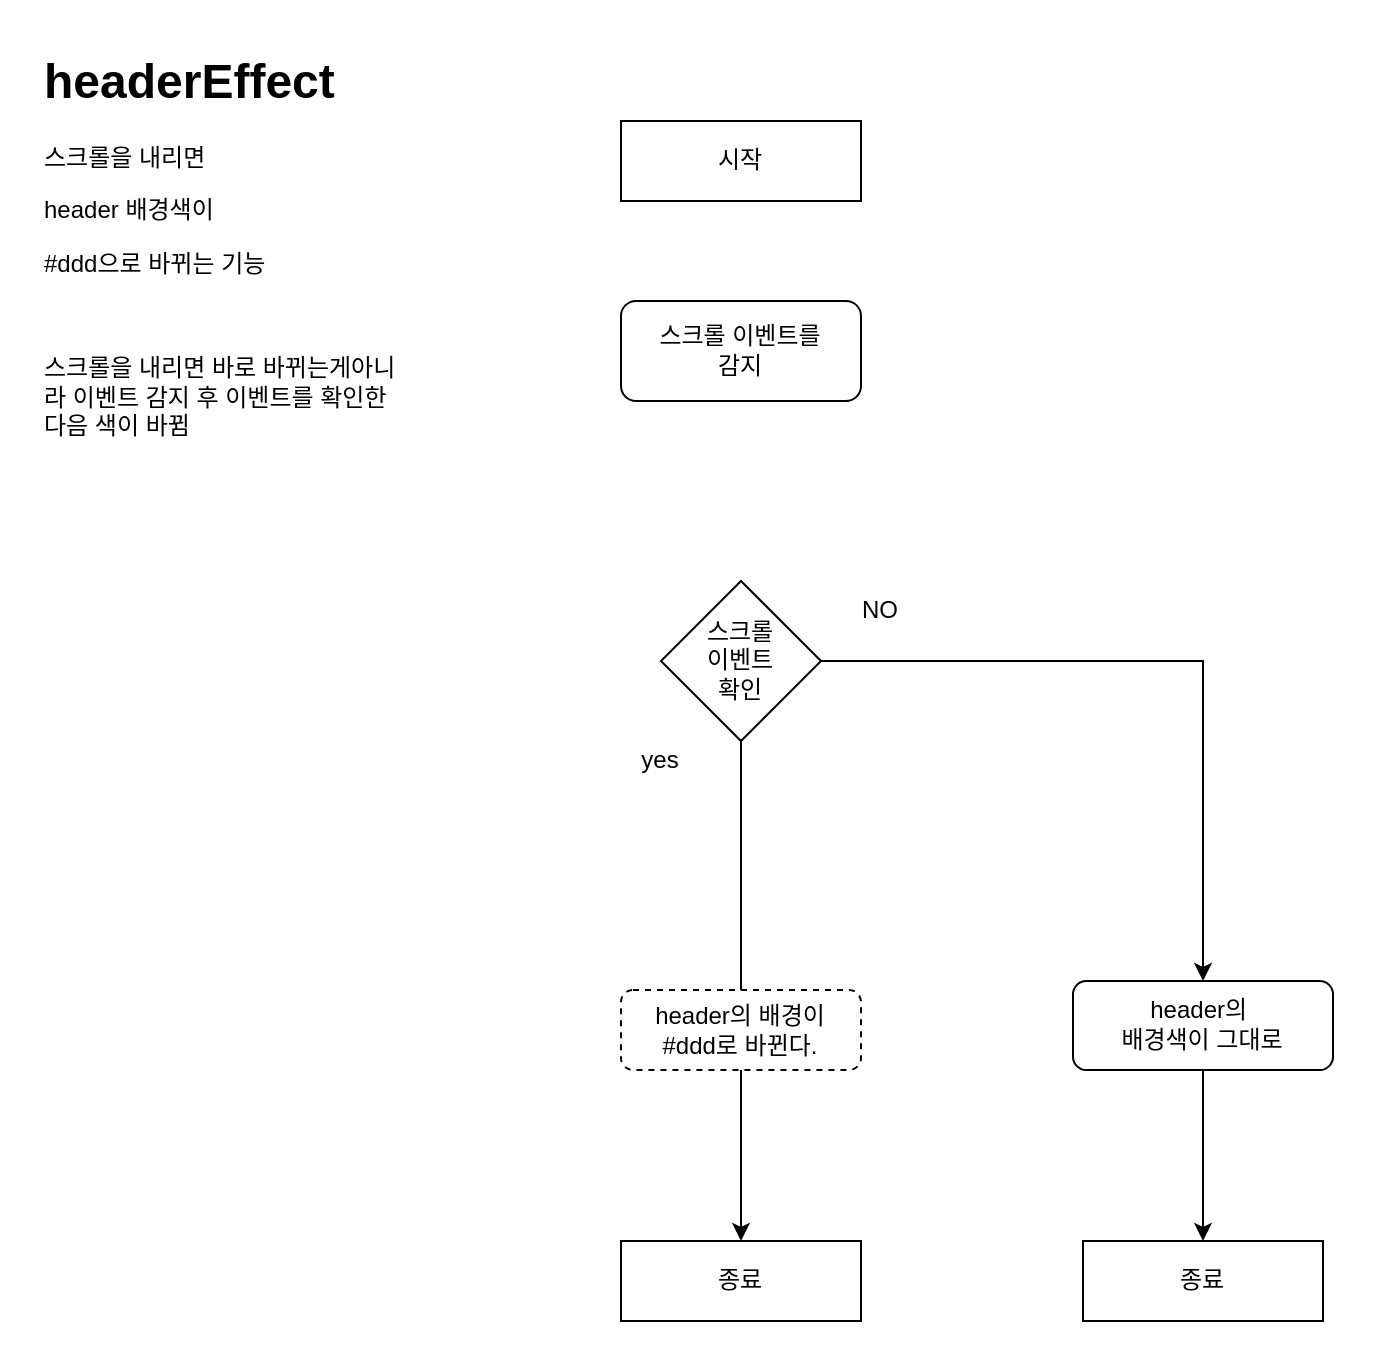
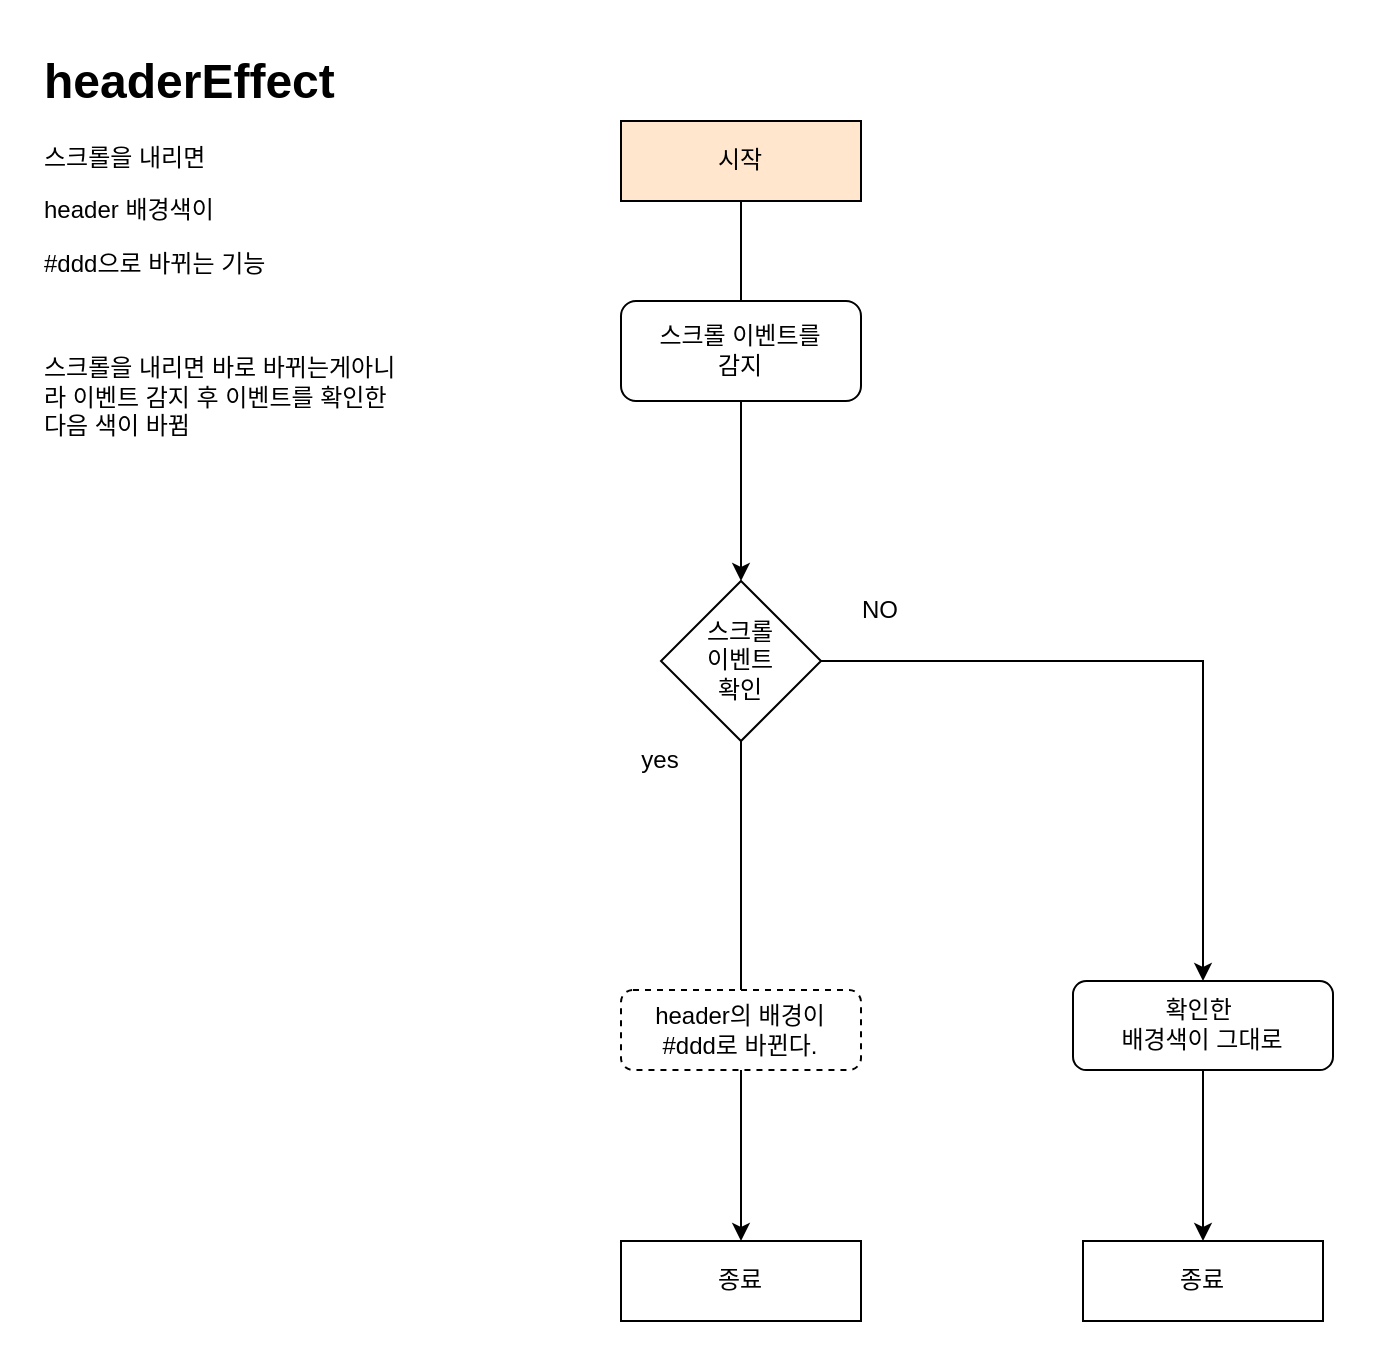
node "시작": fillcolor #ffffff -> #ffe6cc
edge "시작" -> "스크롤 이벤트 확인": added
node "header의 배경색이 그대로": label "header의 배경색이 그대로" -> "확인한 배경색이 그대로"
